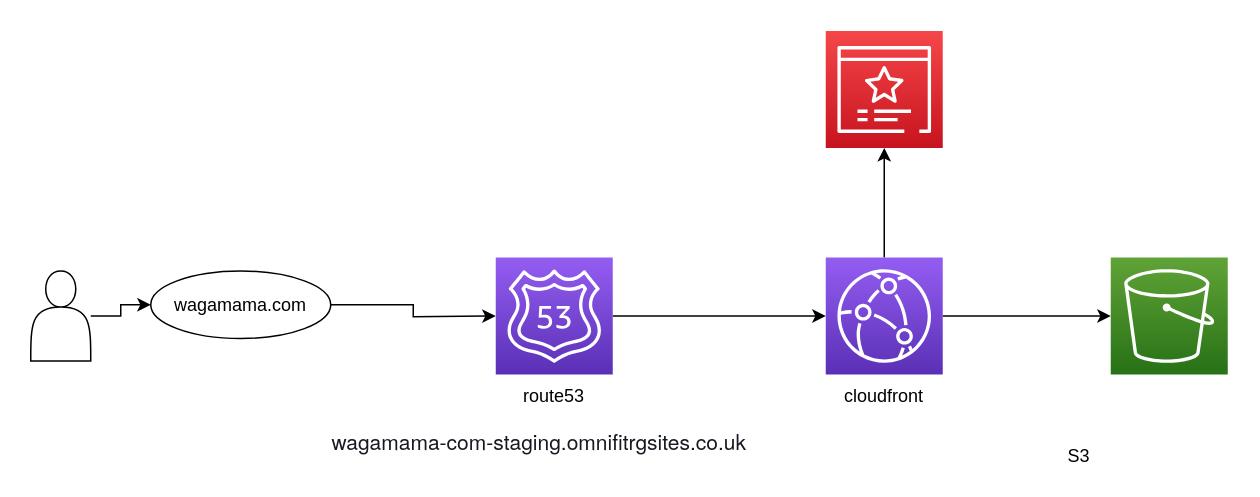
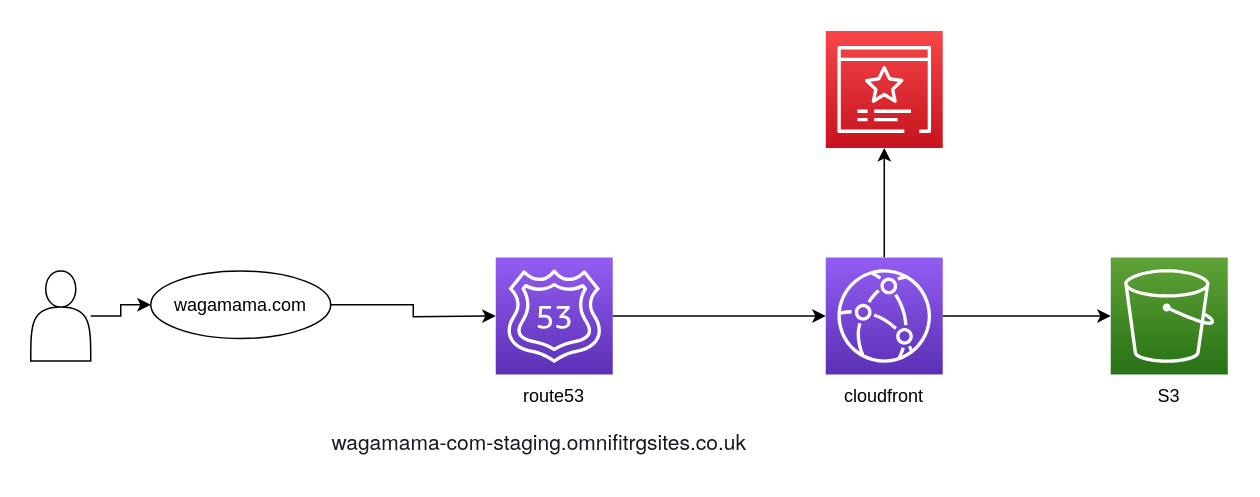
node "S3": moved (1079, 457) -> (1169, 397)
